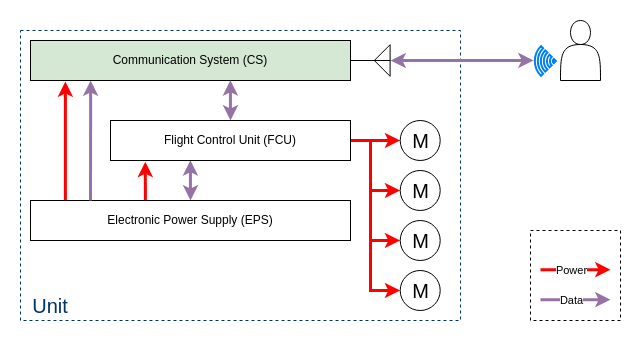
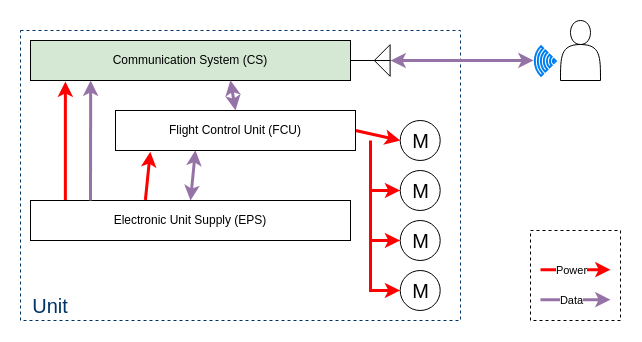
node "Flight Control Unit (FCU)": moved (231, 141) -> (236, 131)
node "Electronic Power Supply (EPS)": label "Electronic Power Supply (EPS)" -> "Electronic Unit Supply (EPS)"
